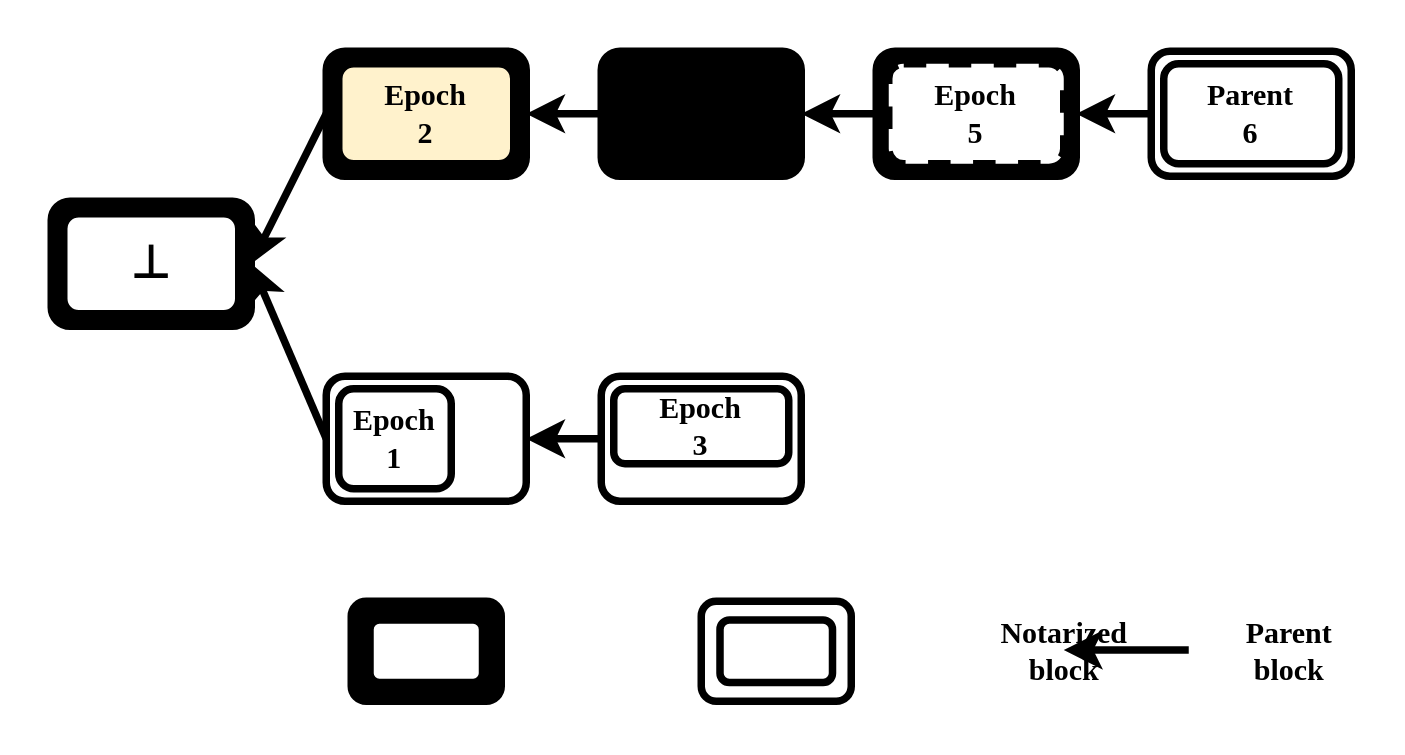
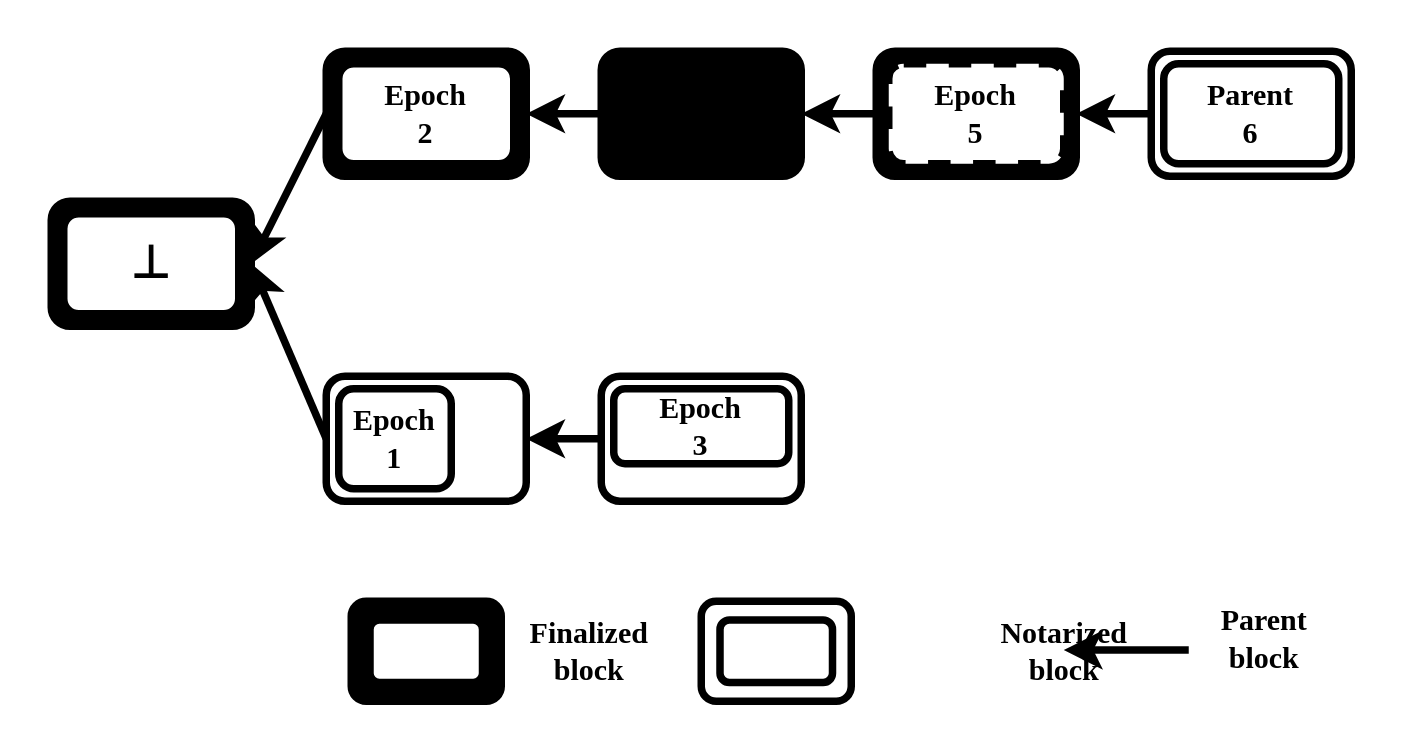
node "Epoch 2": fillcolor #fff2cc -> #ffffff
node "Finalized block": added
node "Parent block": moved (1289, 651) -> (1264, 639)
